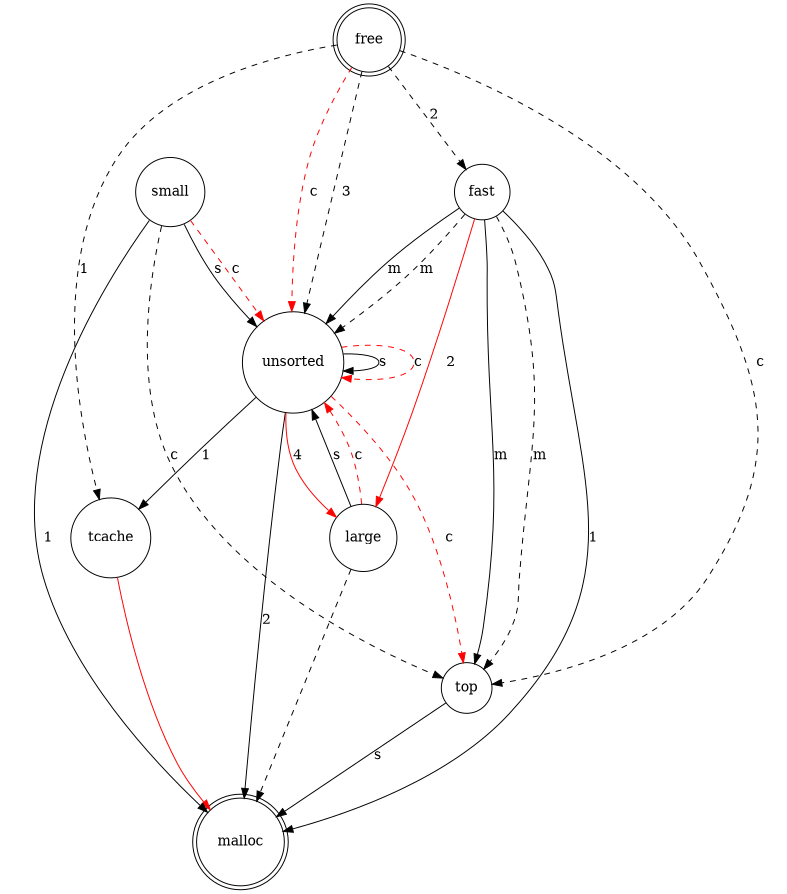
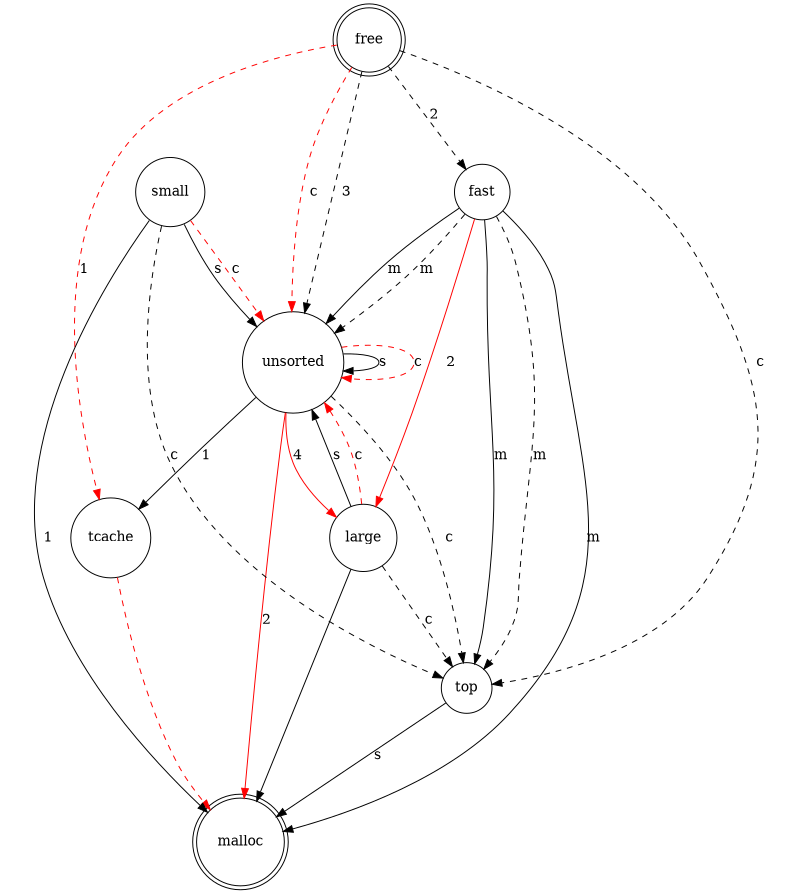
edge "free" -> "tcache": color black -> red
edge "unsorted" -> "top": color red -> black
edge "fast" -> "malloc": label "1" -> "m"
edge "unsorted" -> "malloc": color black -> red
edge "large" -> "top": added, label "c"
edge "large" -> "malloc": style dashed -> solid
edge "tcache" -> "malloc": style solid -> dashed
